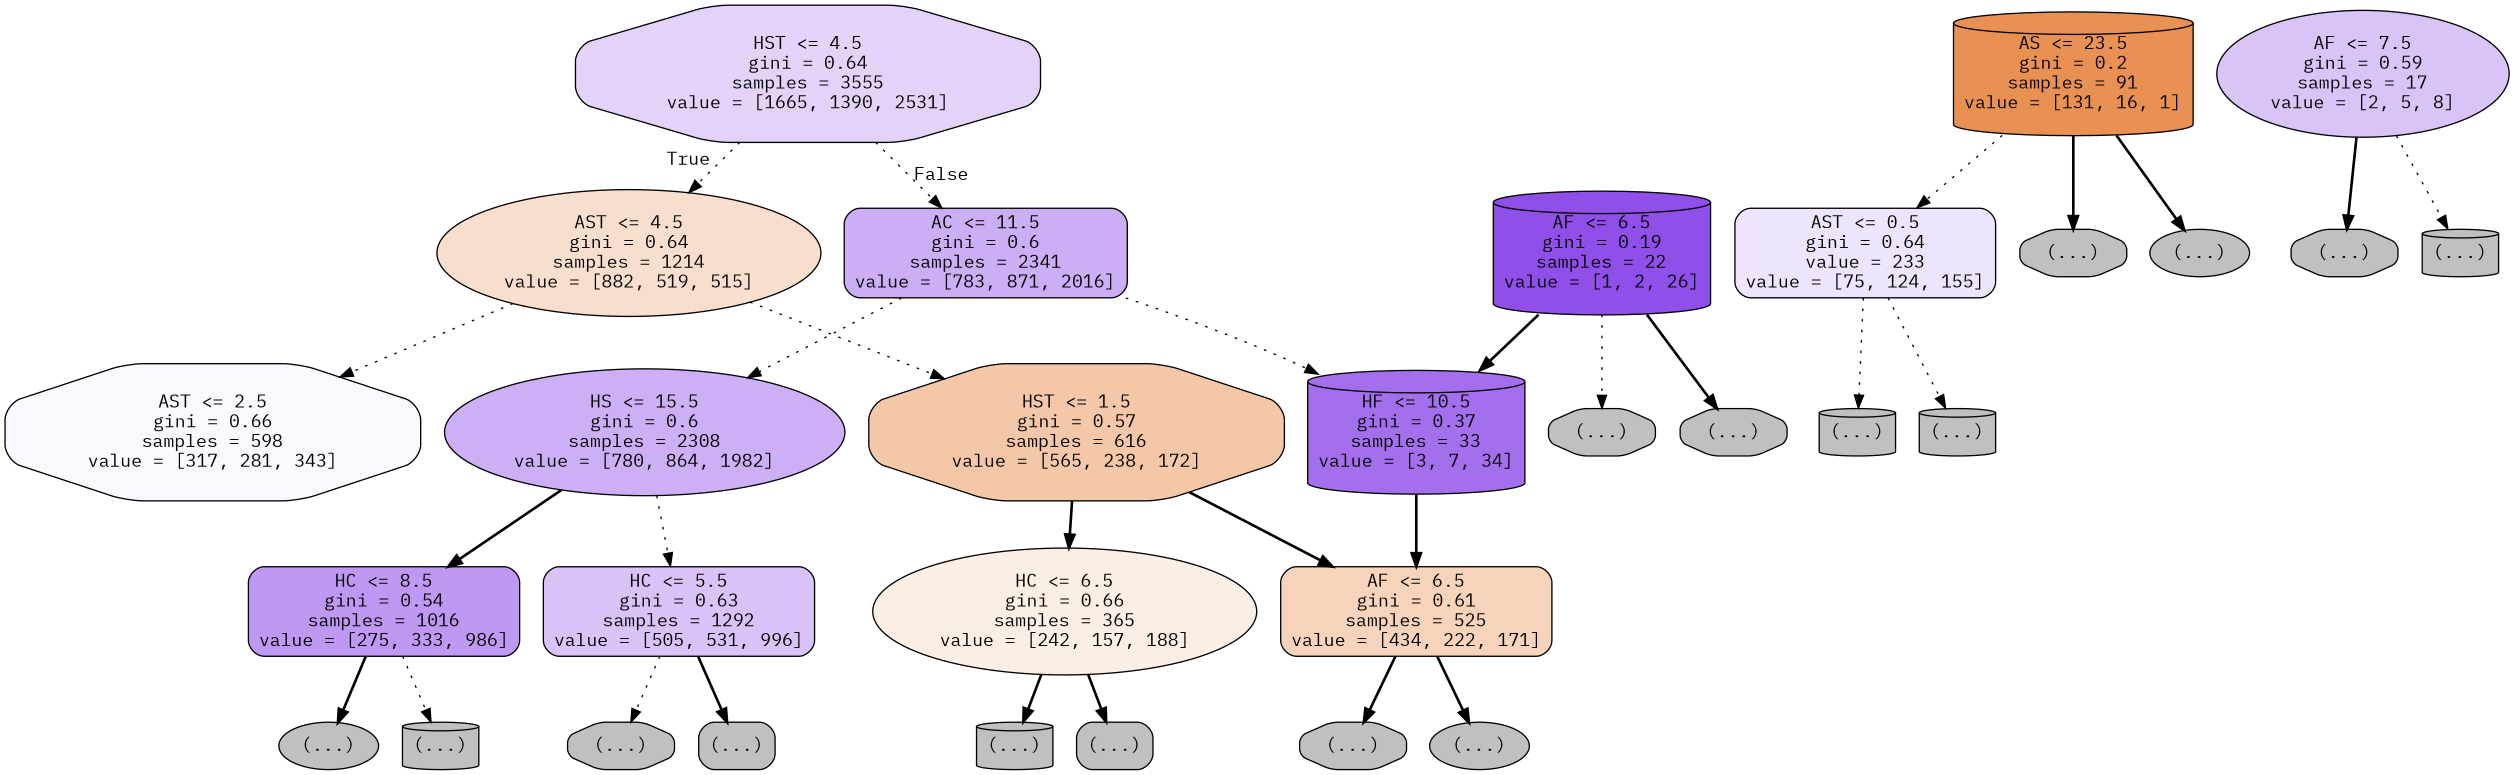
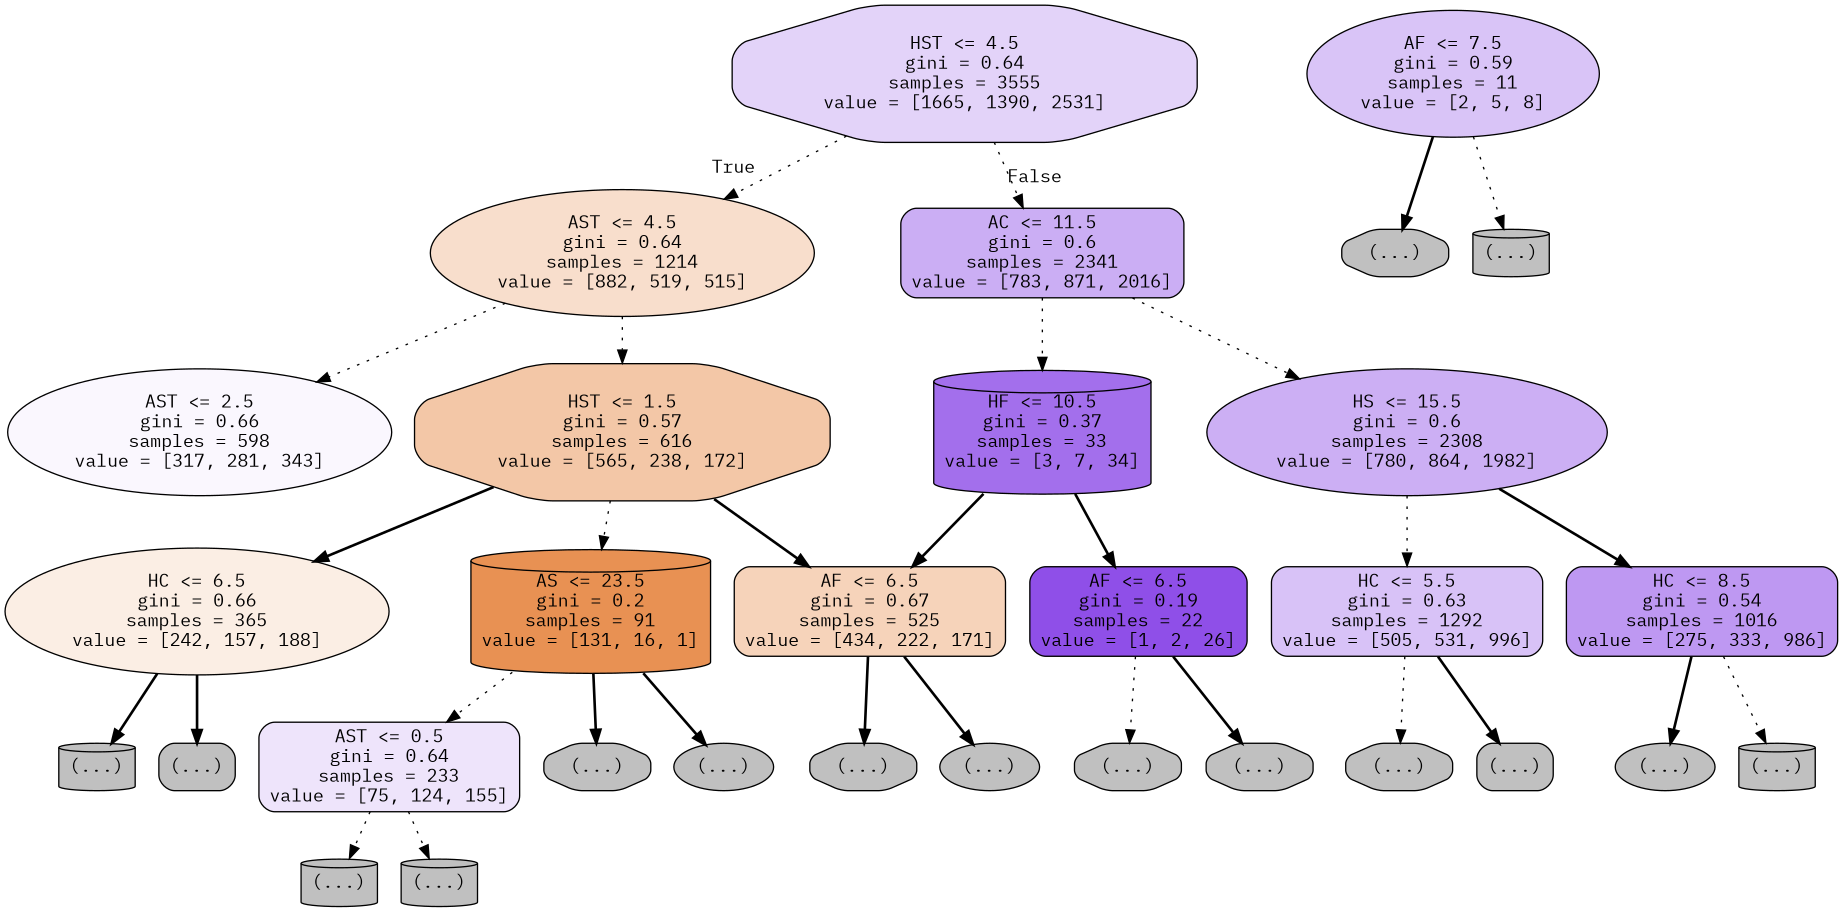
node "AF <= 7.5 gini = 0.59 samples = 17 value = [2, 5, 8]": label "AF <= 7.5 gini = 0.59 samples = 17 value = [2, 5, 8]" -> "AF <= 7.5 gini = 0.59 samples = 11 value = [2, 5, 8]"
node "AF <= 6.5 gini = 0.19 samples = 22 value = [1, 2, 26]": shape cylinder -> box
node "AST <= 0.5 gini = 0.64 value = 233 value = [75, 124, 155]": label "AST <= 0.5 gini = 0.64 value = 233 value = [75, 124, 155]" -> "AST <= 0.5 gini = 0.64 samples = 233 value = [75, 124, 155]"
edge "AF <= 6.5 gini = 0.19 samples = 22 value = [1, 2, 26]" -> "HF <= 10.5 gini = 0.37 samples = 33 value = [3, 7, 34]": reversed
node "AST <= 2.5 gini = 0.66 samples = 598 value = [317, 281, 343]": shape octagon -> ellipse
edge "HST <= 1.5 gini = 0.57 samples = 616 value = [565, 238, 172]" -> "AS <= 23.5 gini = 0.2 samples = 91 value = [131, 16, 1]": added
node "AF <= 6.5 gini = 0.61 samples = 525 value = [434, 222, 171]": label "AF <= 6.5 gini = 0.61 samples = 525 value = [434, 222, 171]" -> "AF <= 6.5 gini = 0.67 samples = 525 value = [434, 222, 171]"
